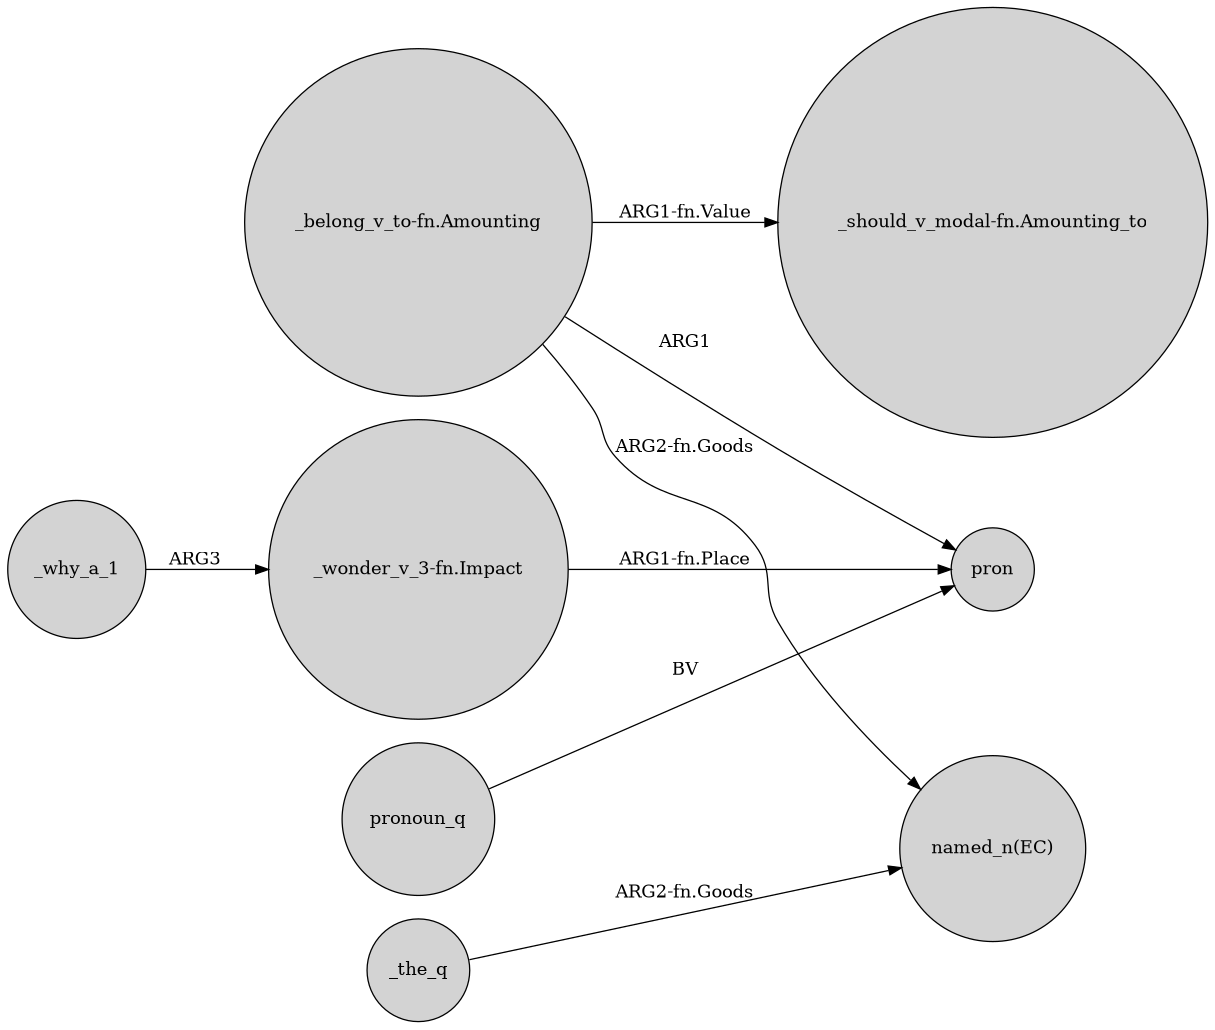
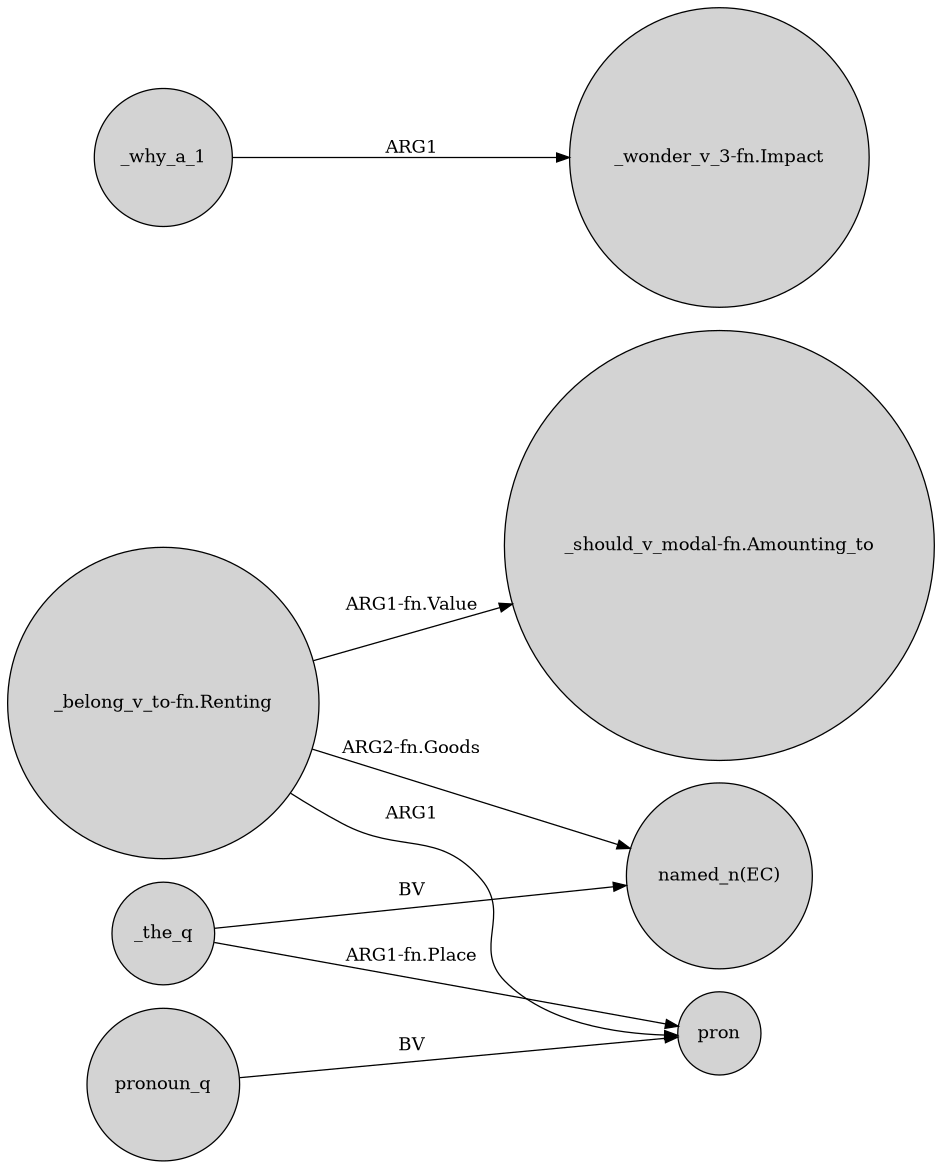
node "_belong_v_to-fn.Amounting": label "_belong_v_to-fn.Amounting" -> "_belong_v_to-fn.Renting"
edge "_why_a_1" -> "_wonder_v_3-fn.Impact": label "ARG3" -> "ARG1"
edge "_wonder_v_3-fn.Impact" -> "pron": now "_the_q" -> "pron"
edge "_the_q" -> "named_n(EC)": label "ARG2-fn.Goods" -> "BV"
